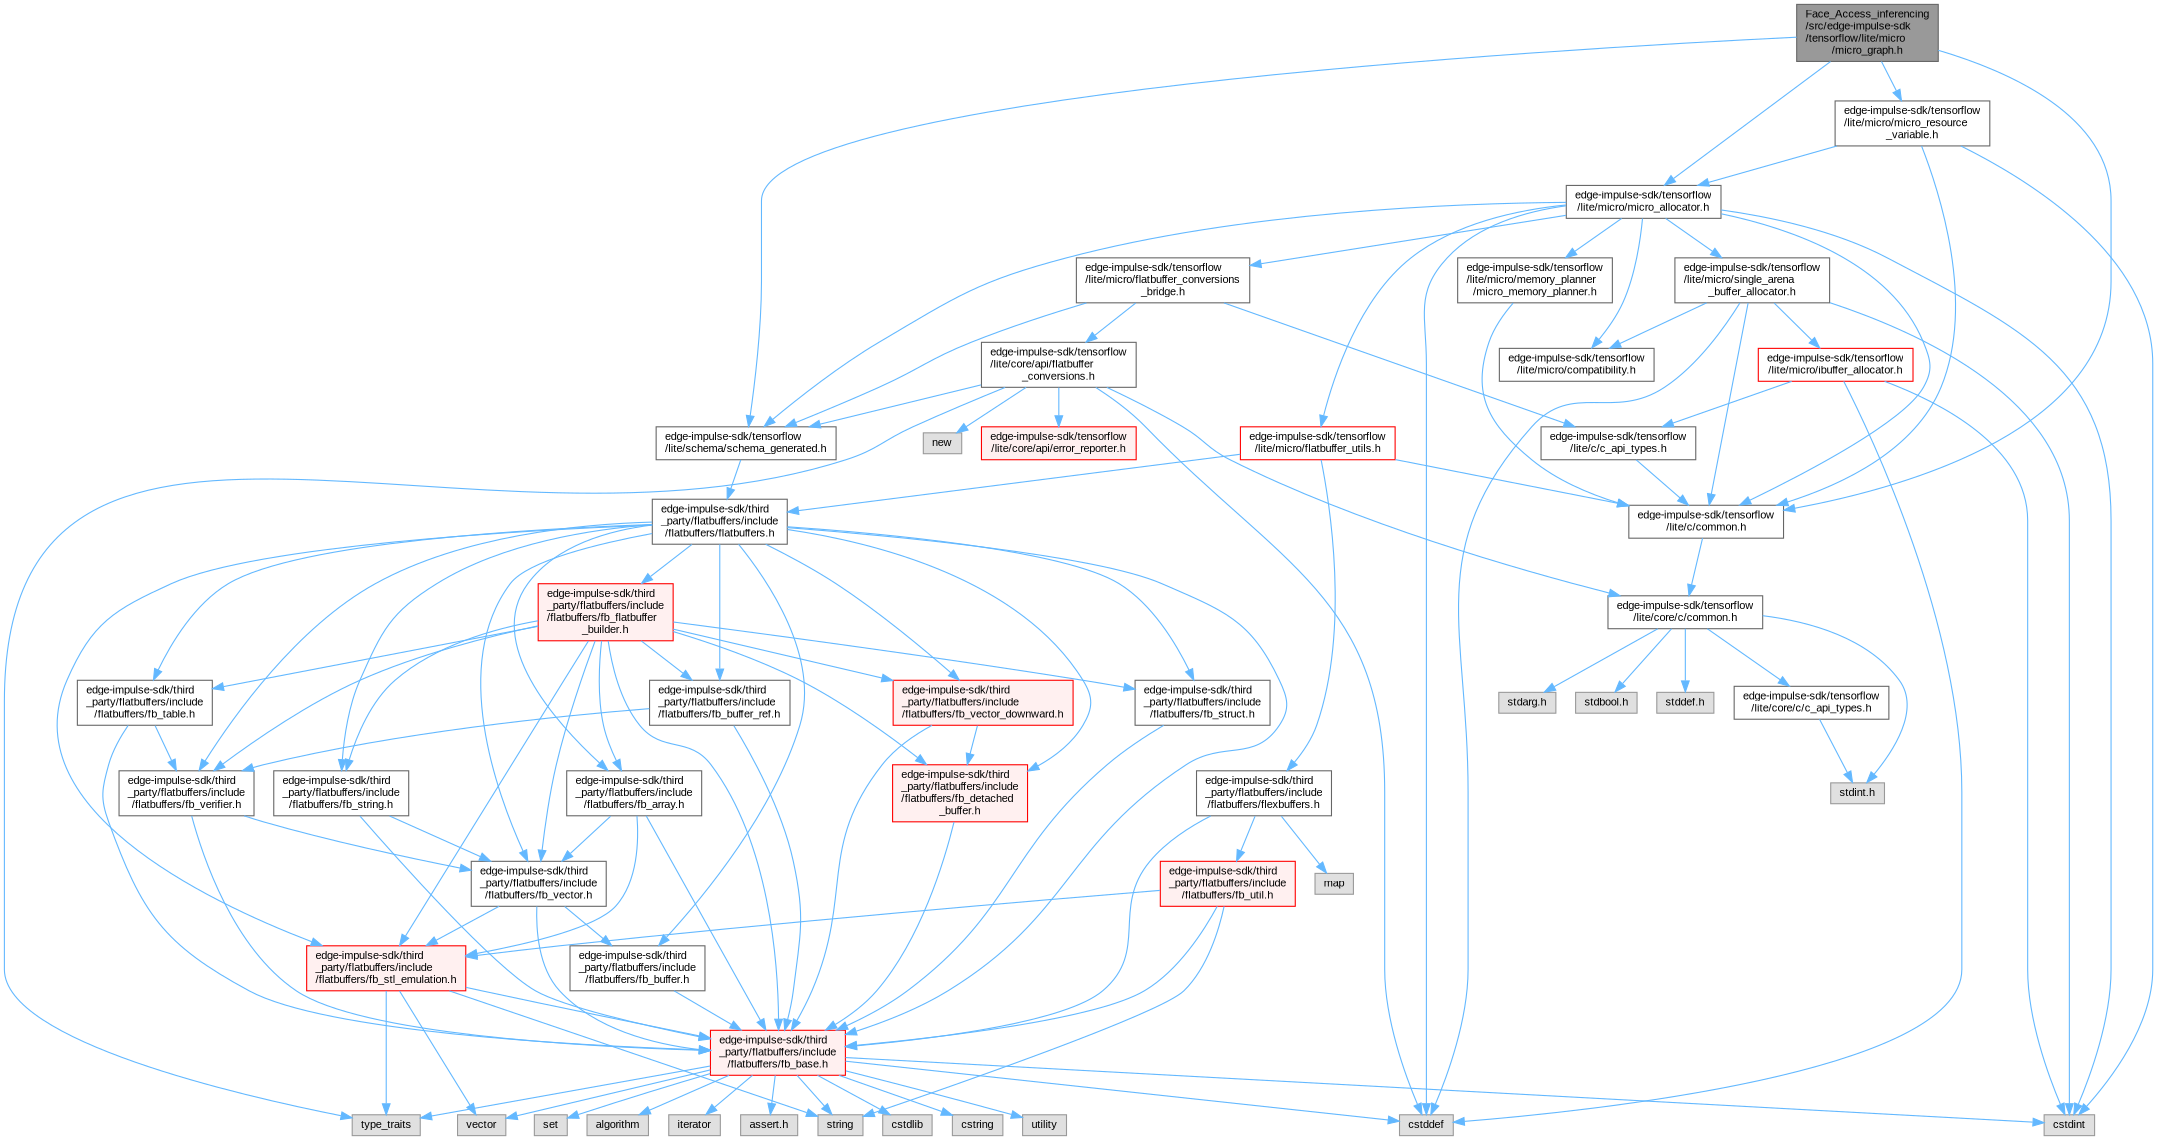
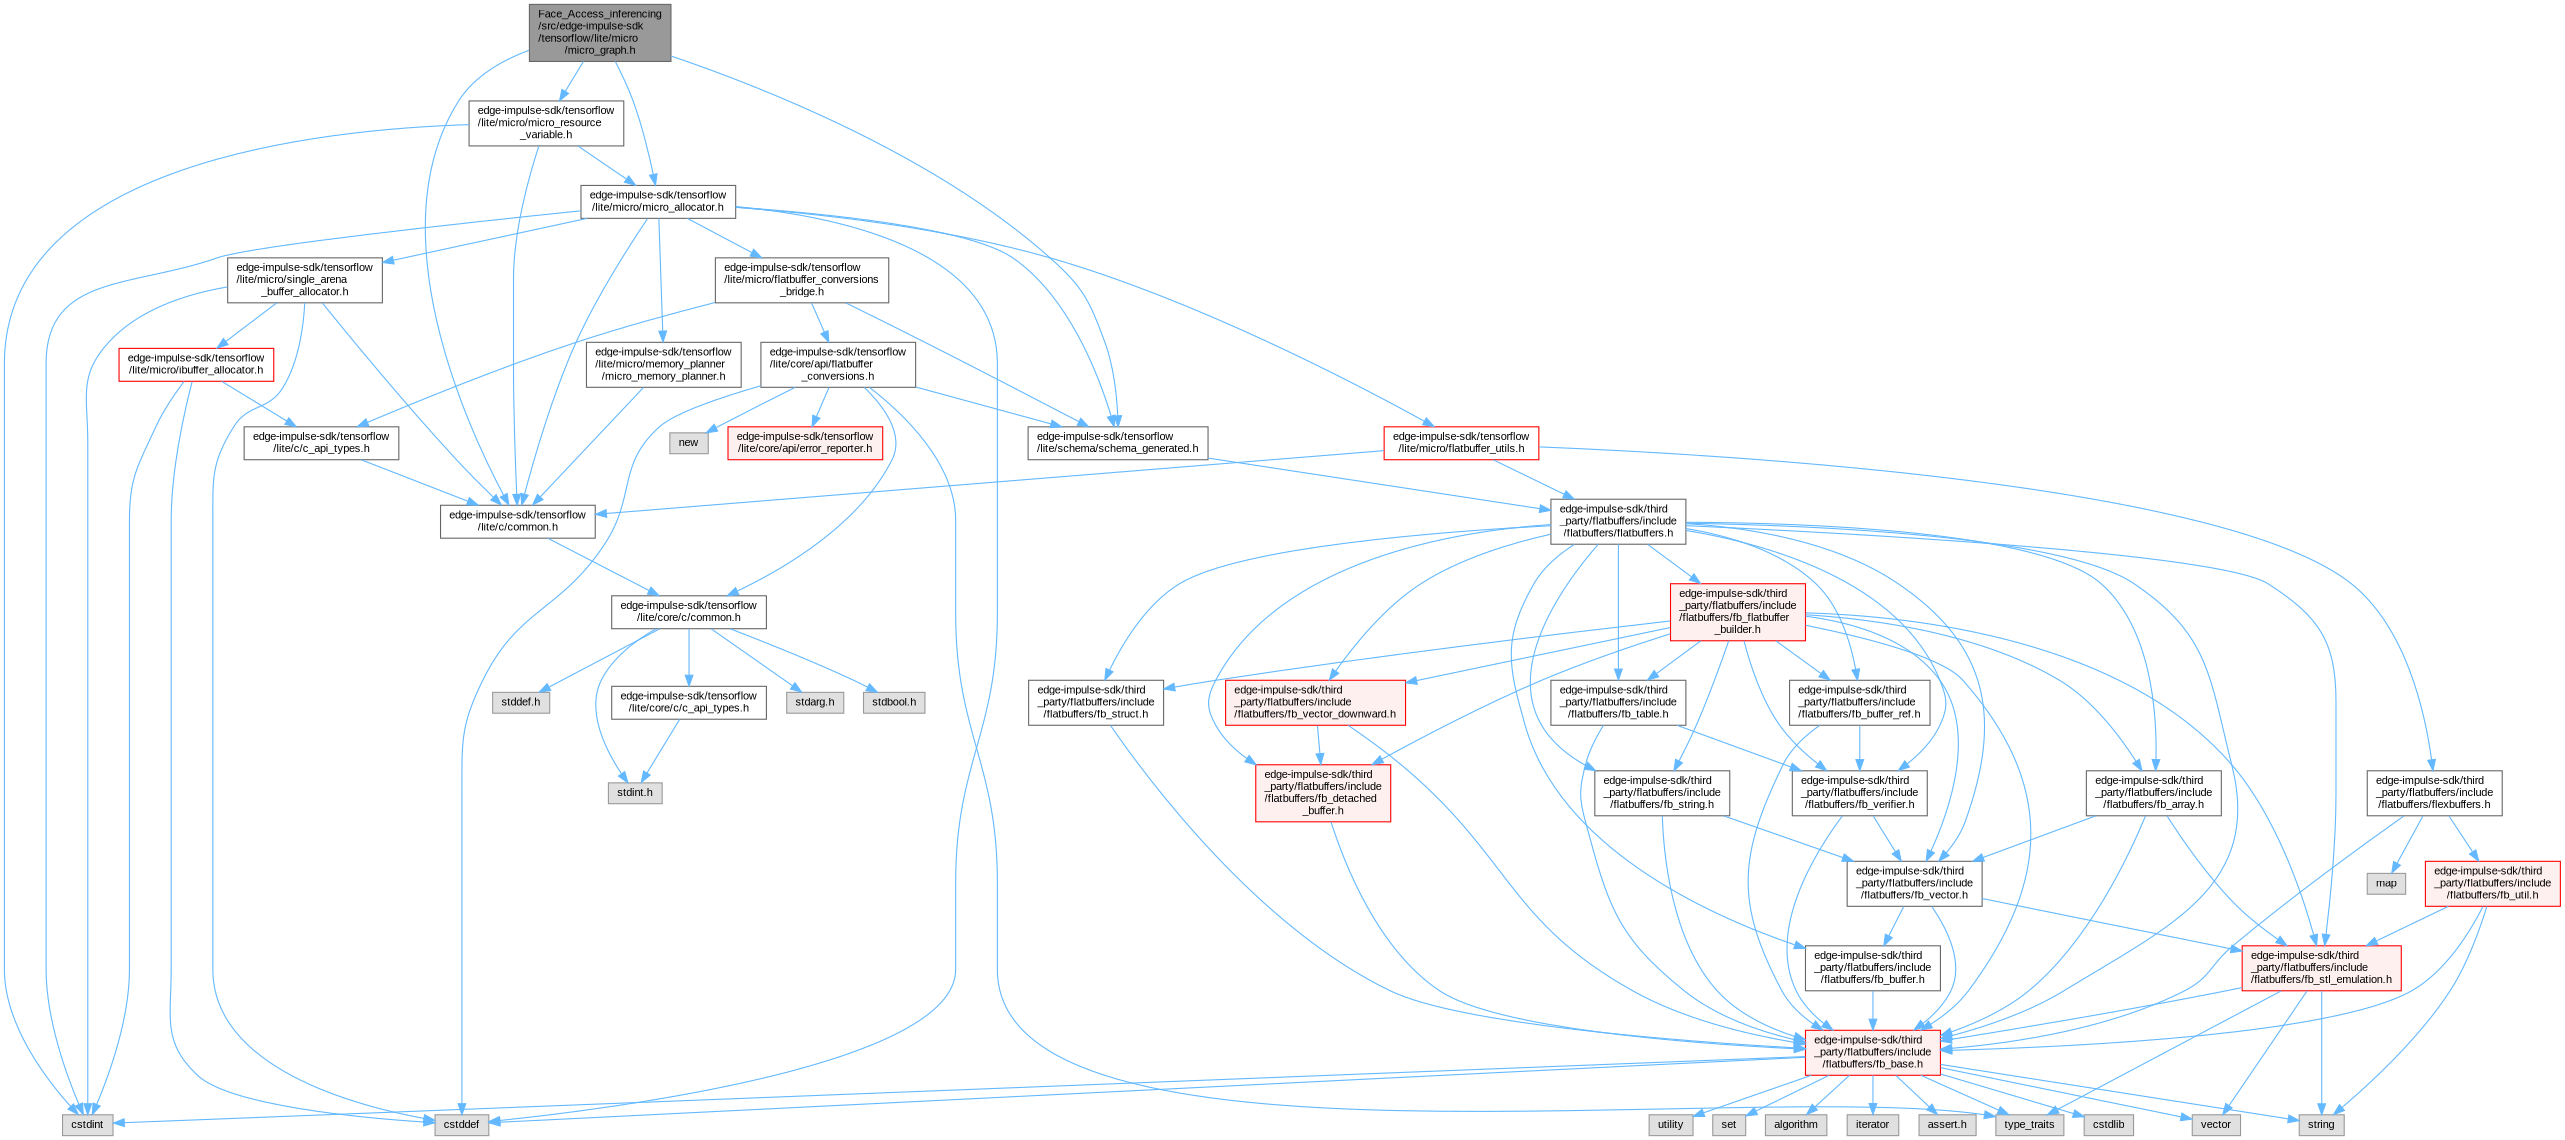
node "edge-impulse-sdk/tensorflow /lite/micro/compatibility.h": removed
node "cstring": removed
